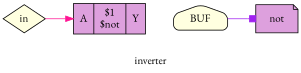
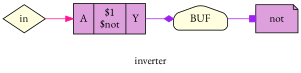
edge "A" -> "BUF": added
